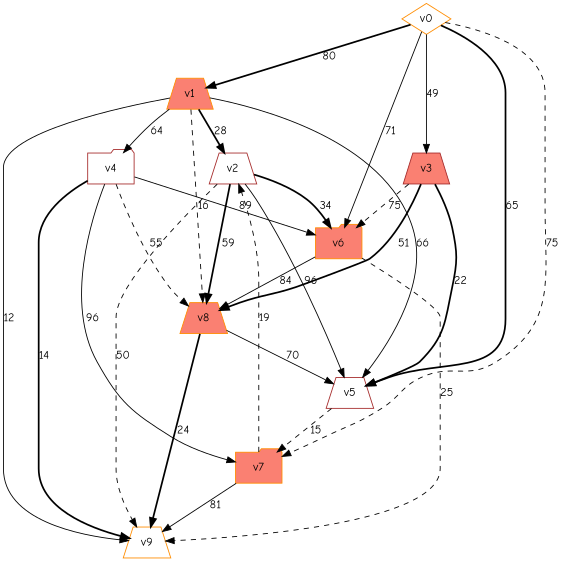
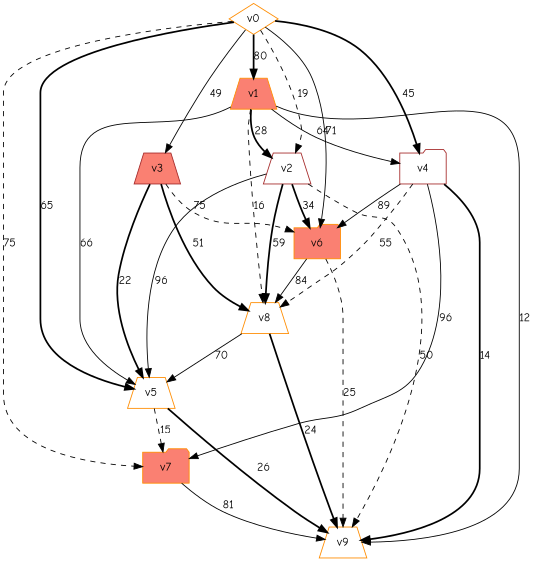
edge "v0" -> "v4": added, label "45"
node "v8": fillcolor salmon -> white
edge "v7" -> "v2": now "v0" -> "v2"
node "v5": color brown -> darkorange
edge "v5" -> "v9": added, label "26"
